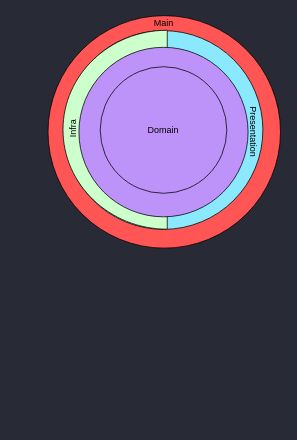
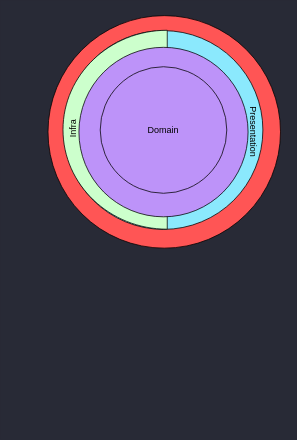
node "Main": removed
